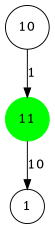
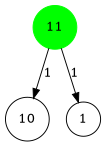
edge "10" -> "11": reversed
edge "11" -> "1": label "10" -> "1"
